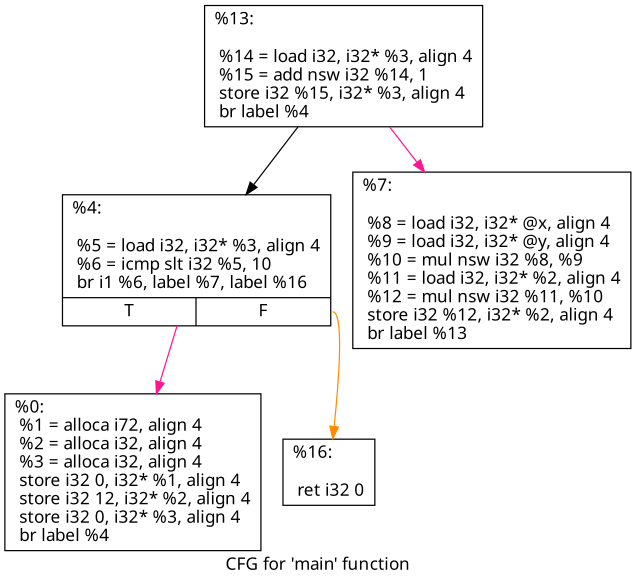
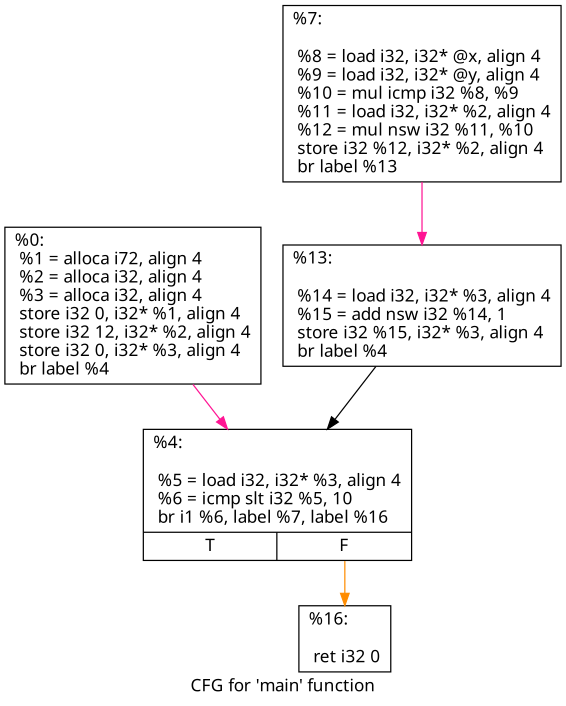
edge "%13:" -> "%7:": reversed
node "%7:": text "%10 = mul nsw i32 %8, %9" -> "%10 = mul icmp i32 %8, %9"
edge "%4:" -> "%0:": reversed
